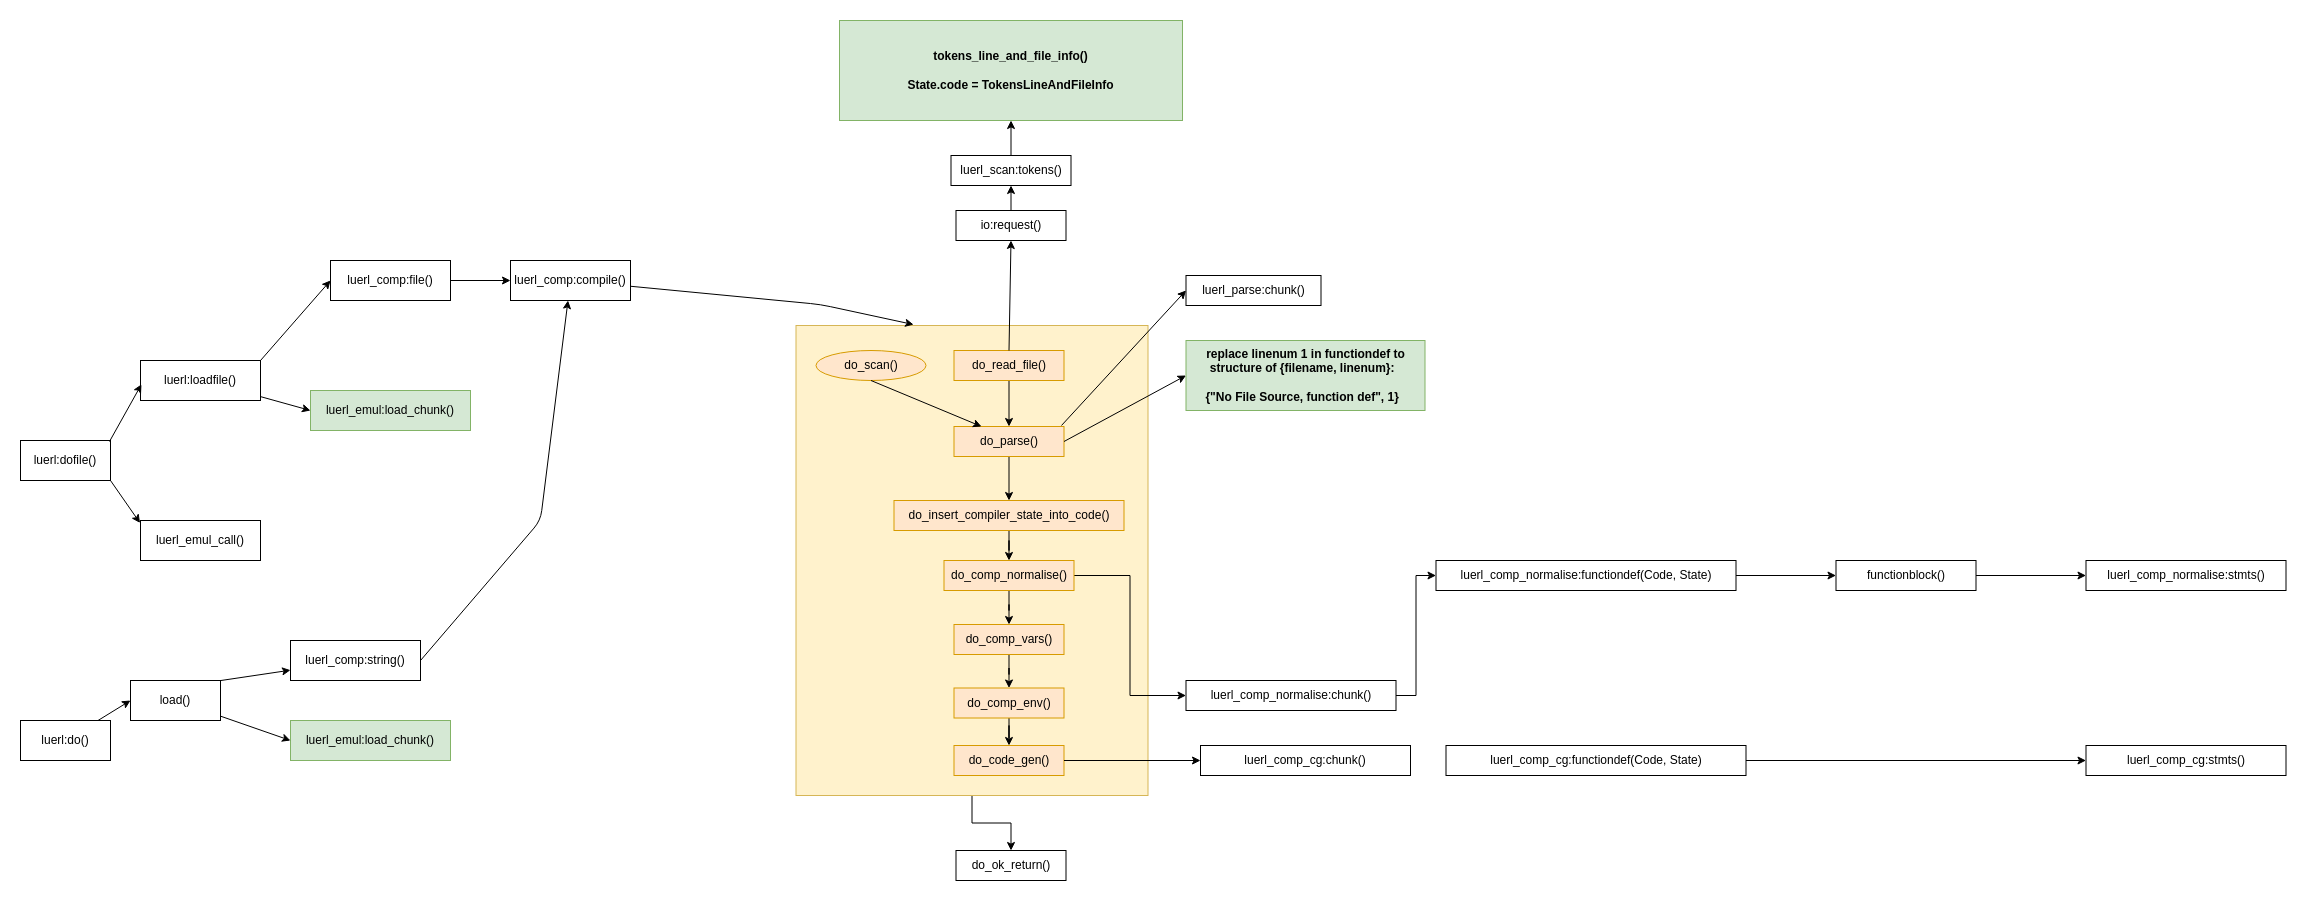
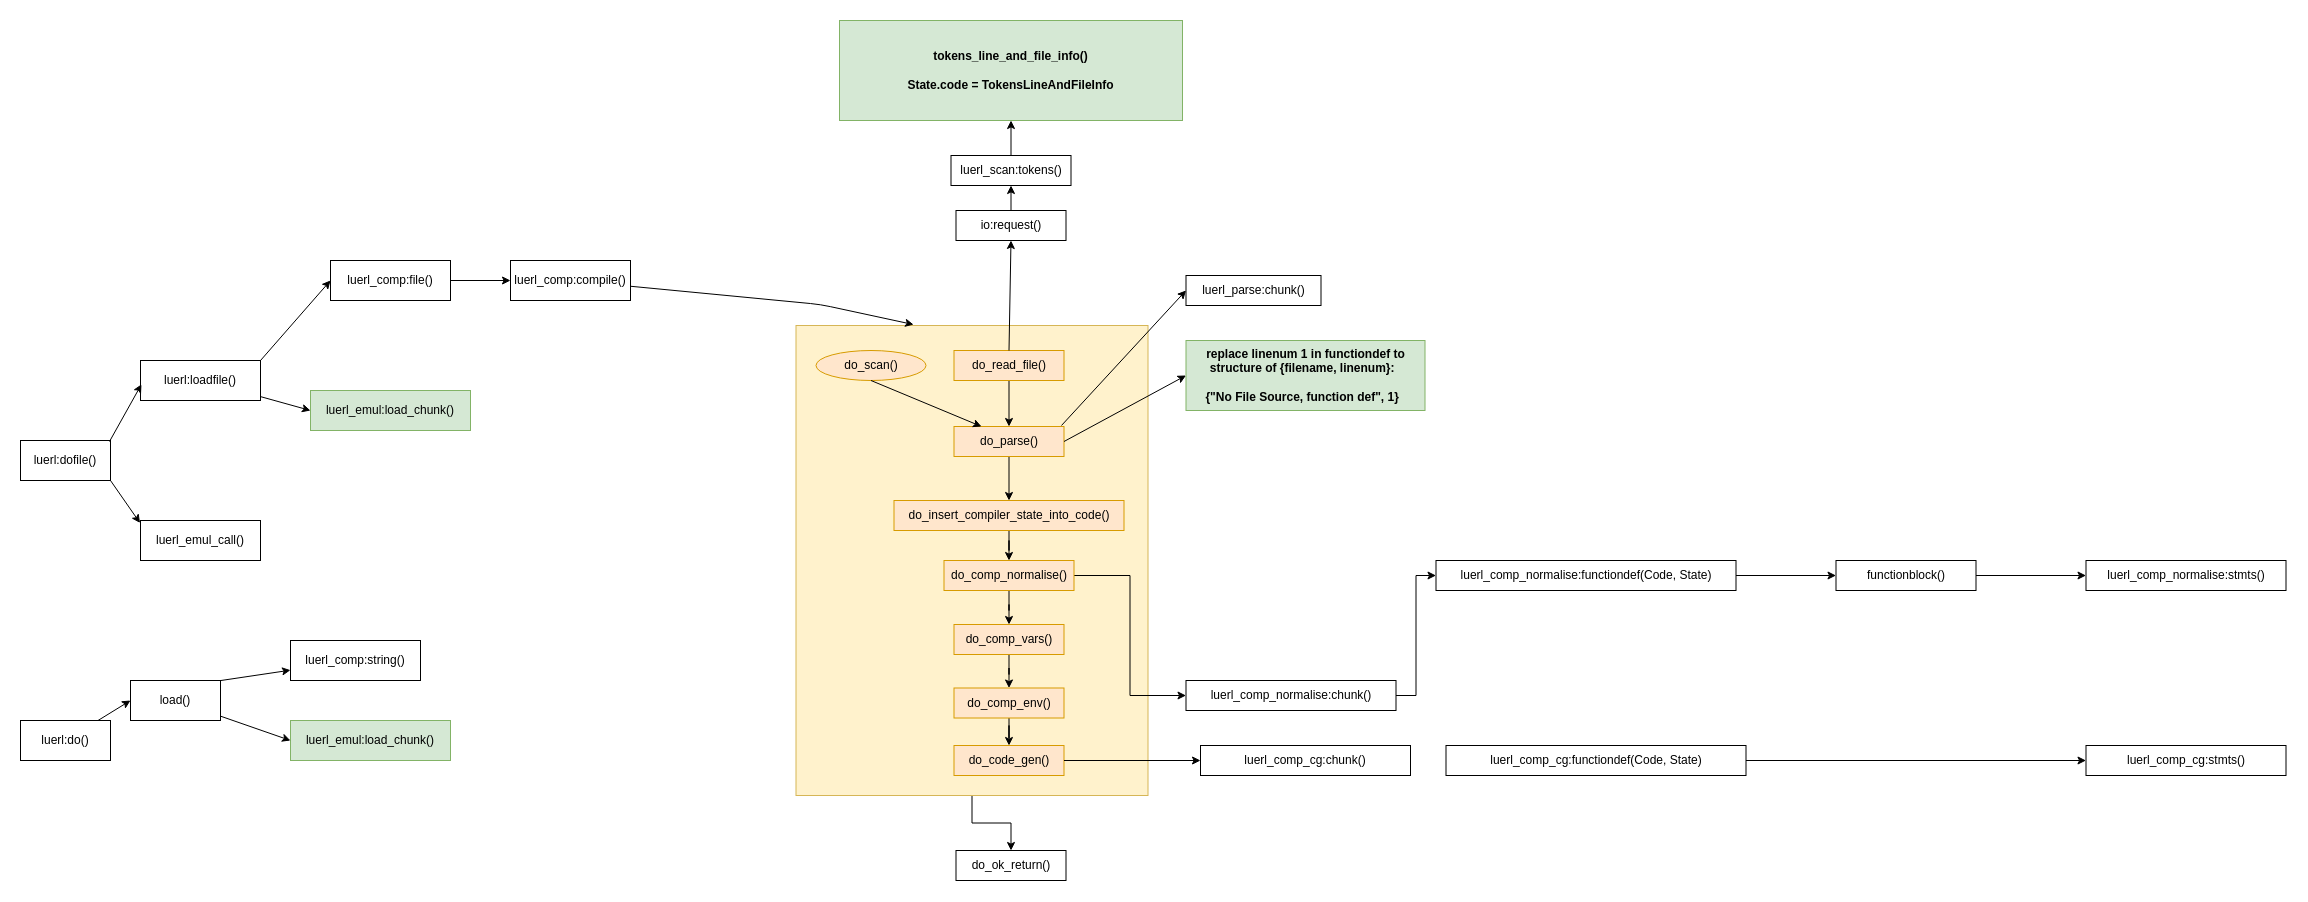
edge "luerl_comp:string()" -> "luerl_comp:compile()": removed
